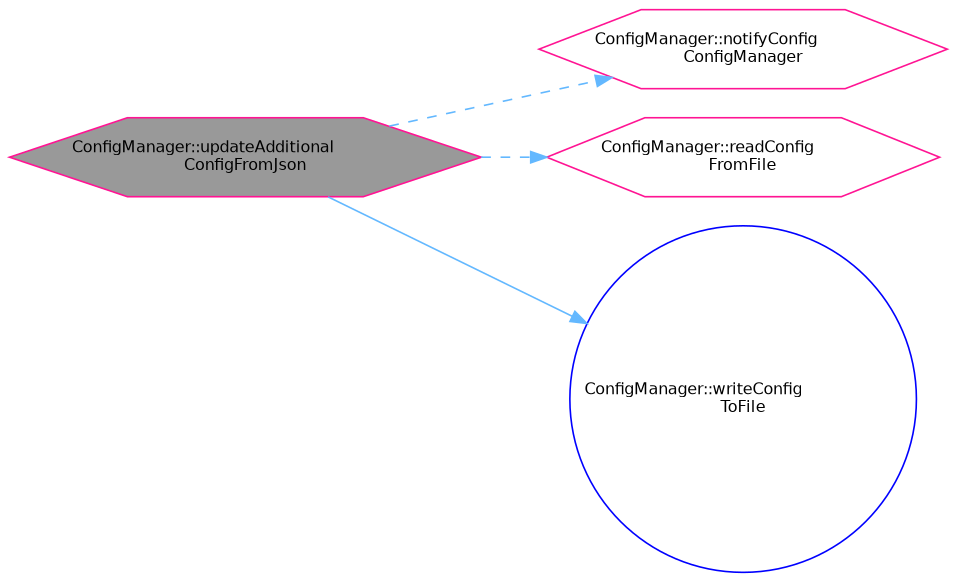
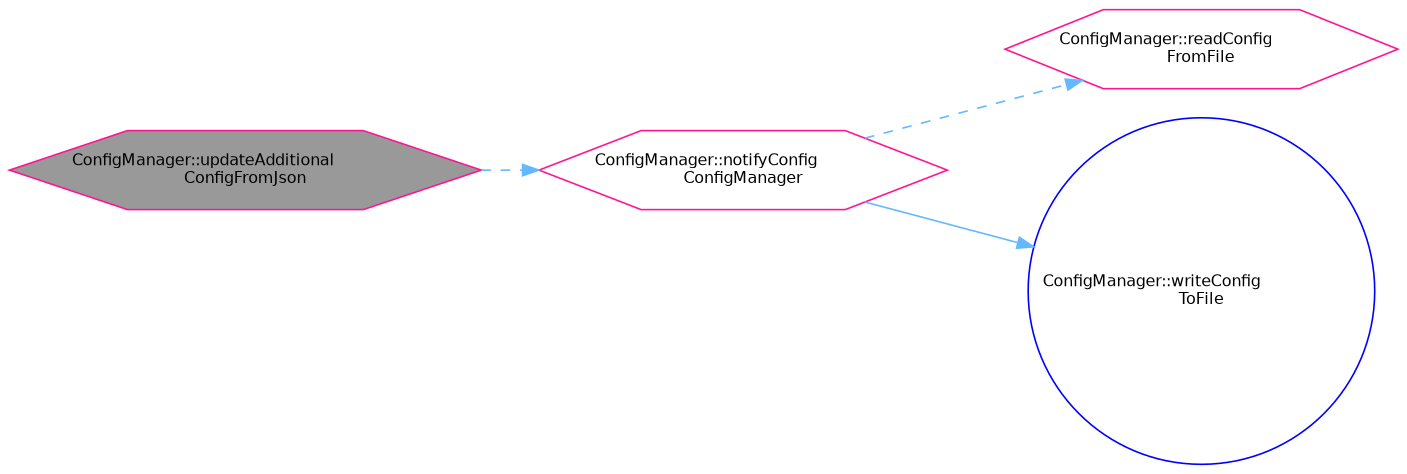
edge "ConfigManager::updateAdditional ConfigFromJson" -> "ConfigManager::readConfig FromFile": now "ConfigManager::notifyConfig ConfigManager" -> "ConfigManager::readConfig FromFile"
edge "ConfigManager::updateAdditional ConfigFromJson" -> "ConfigManager::writeConfig ToFile": now "ConfigManager::notifyConfig ConfigManager" -> "ConfigManager::writeConfig ToFile"
